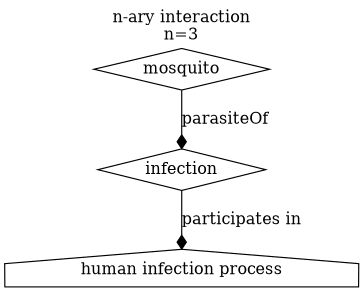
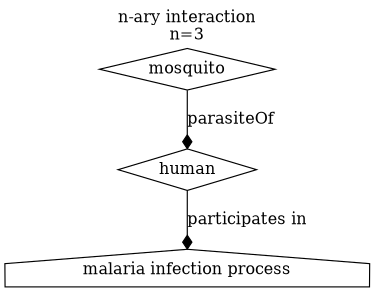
node "infection": label "infection" -> "human"
node "human infection process": label "human infection process" -> "malaria infection process"
